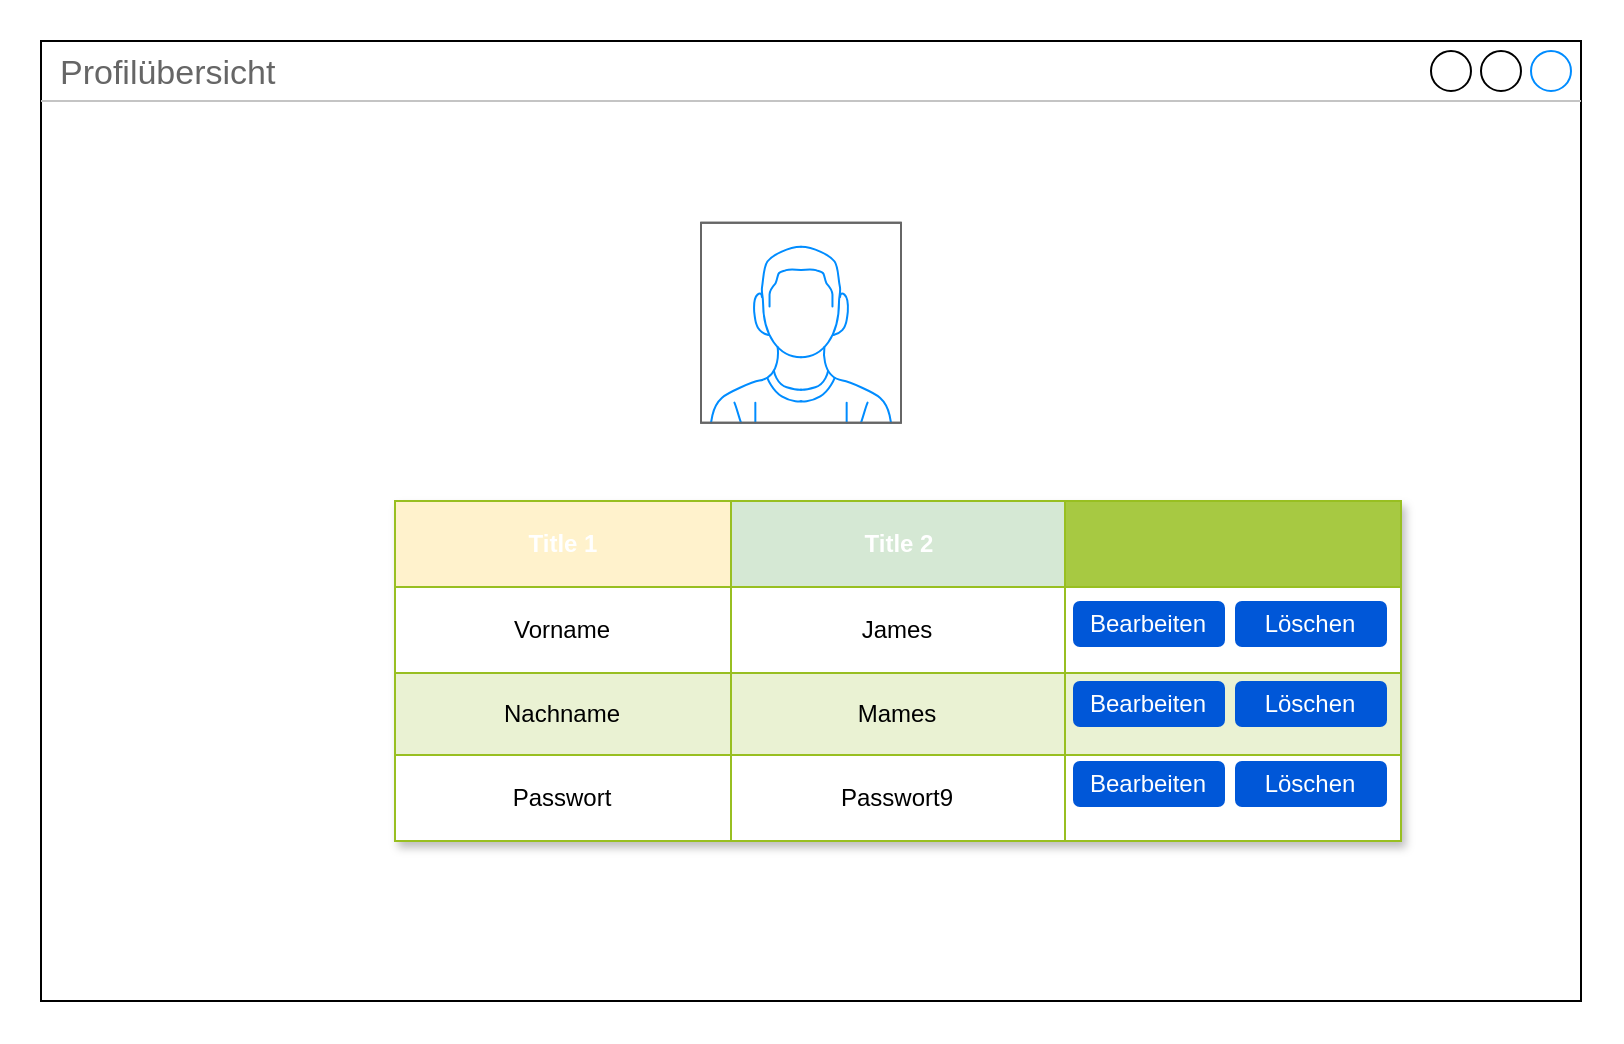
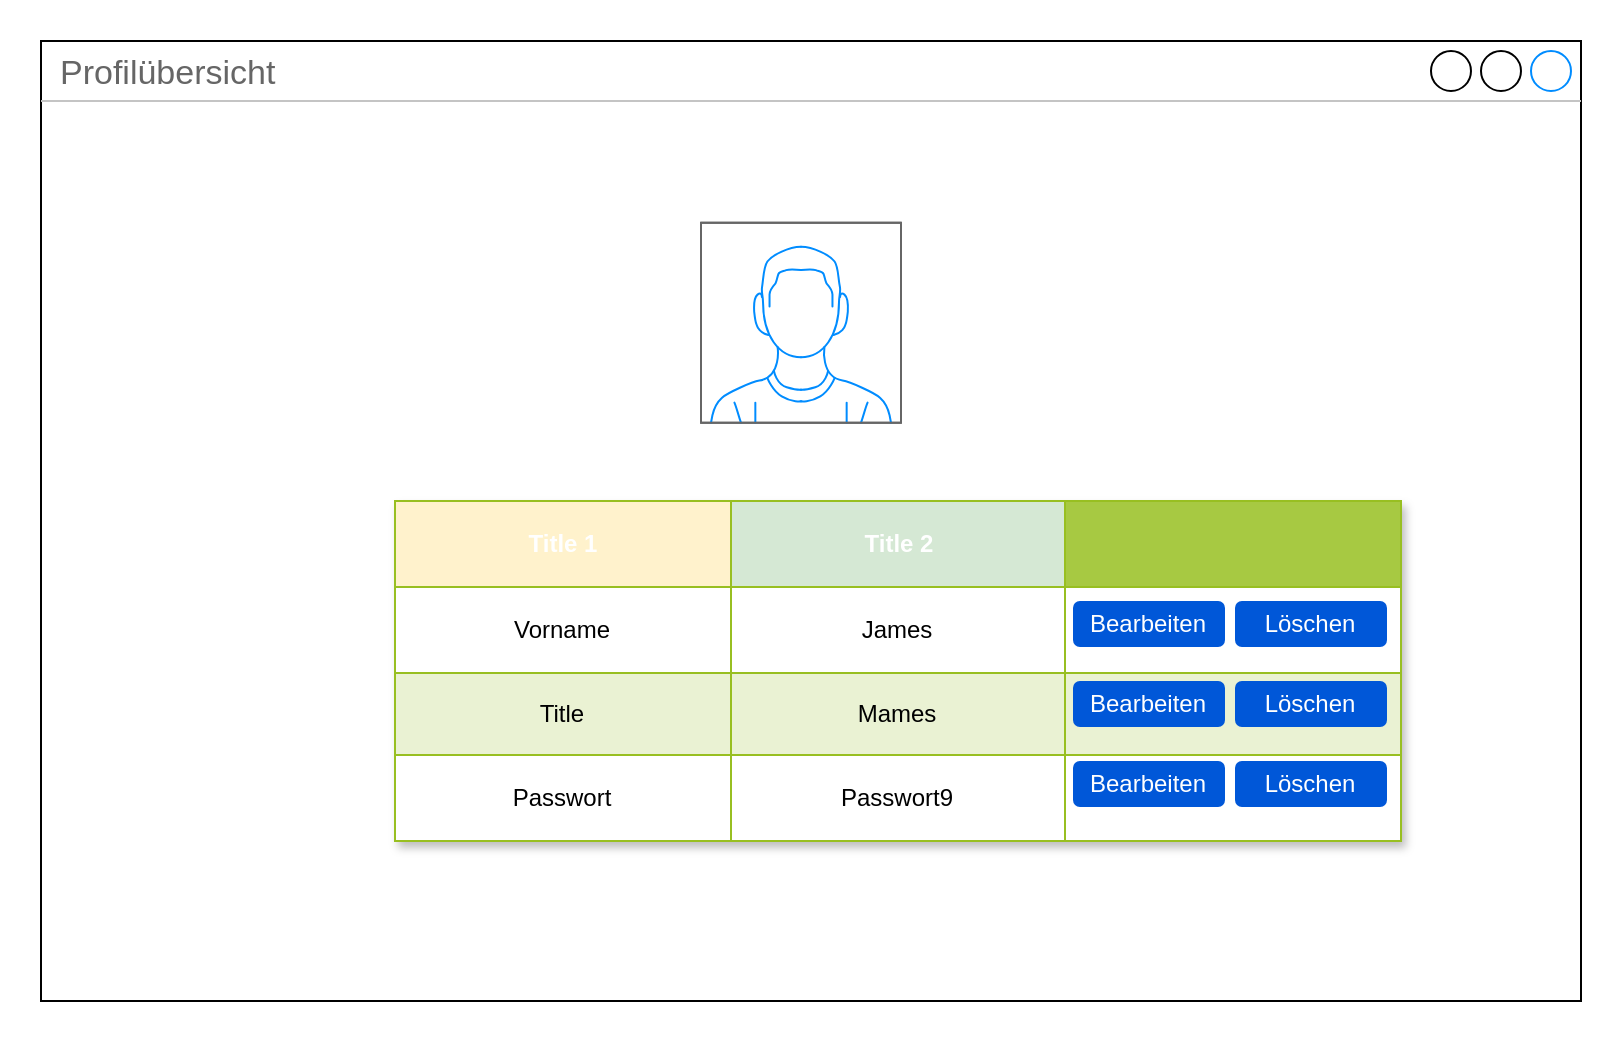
node "Nachname": label "Nachname" -> "Title"
